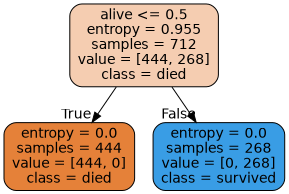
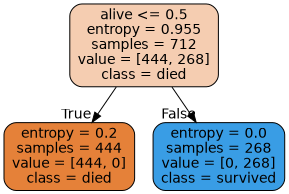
node "entropy = 0.0 samples = 444 value = [444, 0] class = died": label "entropy = 0.0 samples = 444 value = [444, 0] class = died" -> "entropy = 0.2 samples = 444 value = [444, 0] class = died"
